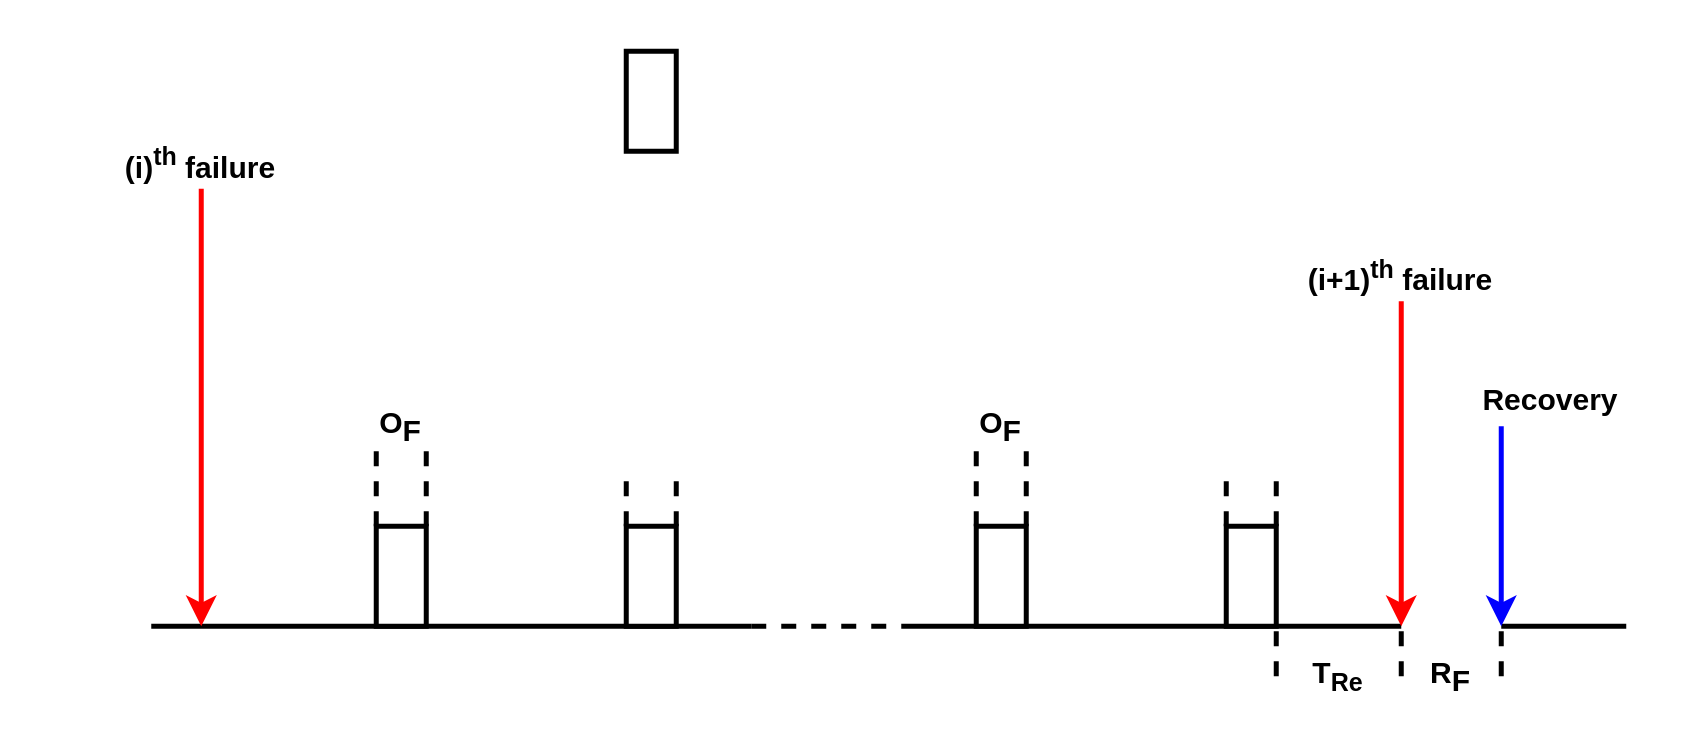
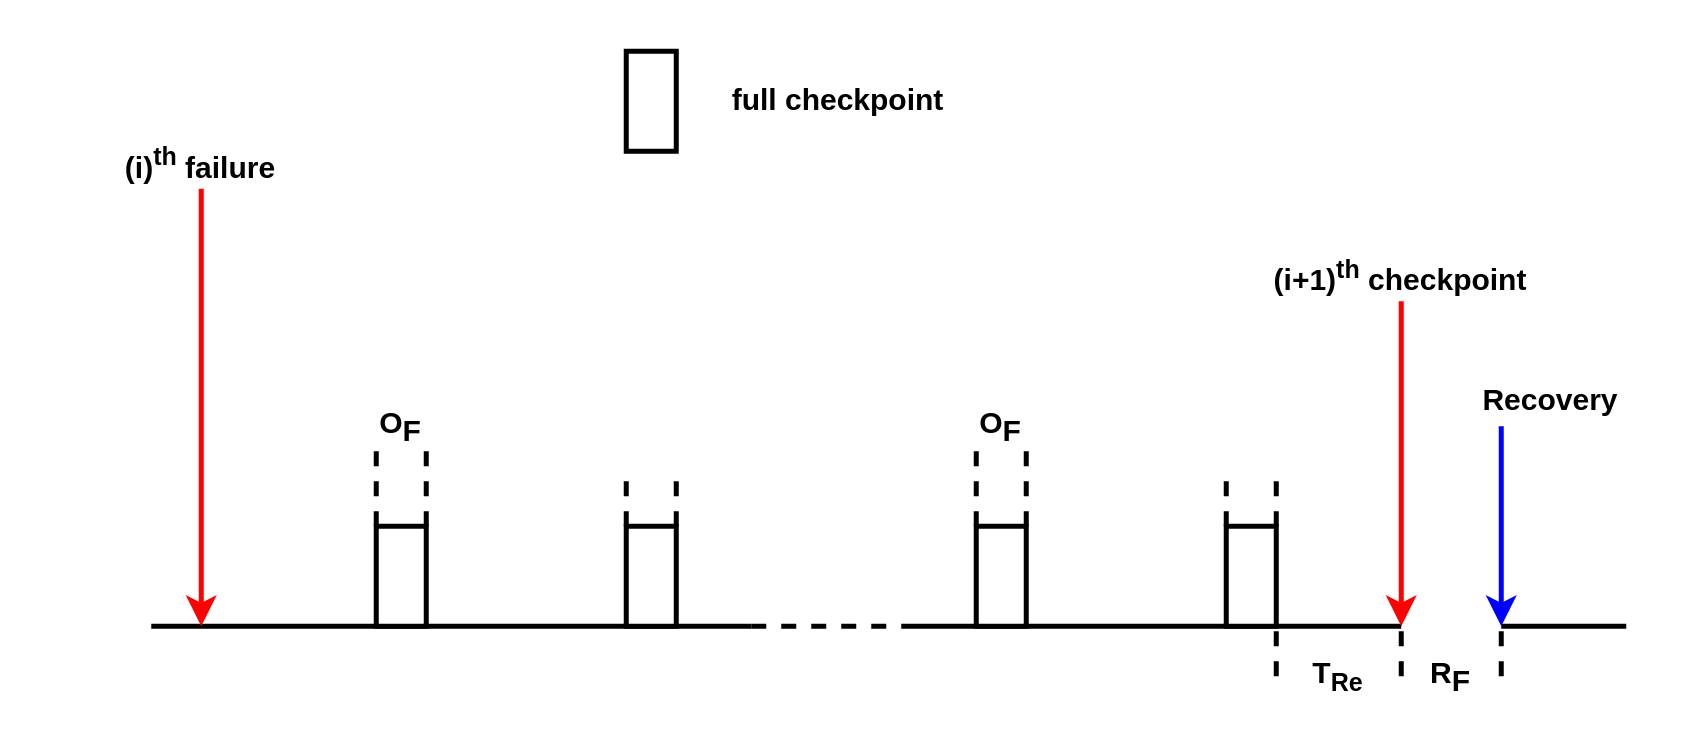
node "full checkpoint": added
node "(i+1)th failure": label "(i+1)th failure" -> "(i+1)th checkpoint"
